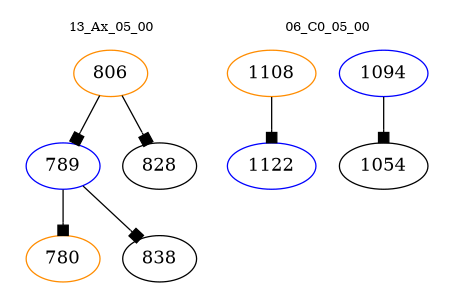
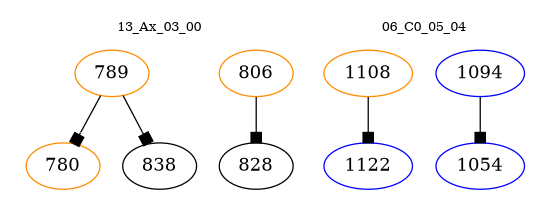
cluster "13_Ax_05_00": label "13_Ax_05_00" -> "13_Ax_03_00"
cluster "06_C0_05_00": label "06_C0_05_00" -> "06_C0_05_04"
edge "806" -> "789": removed
node "789": color blue -> darkorange
node "1054": color black -> blue
